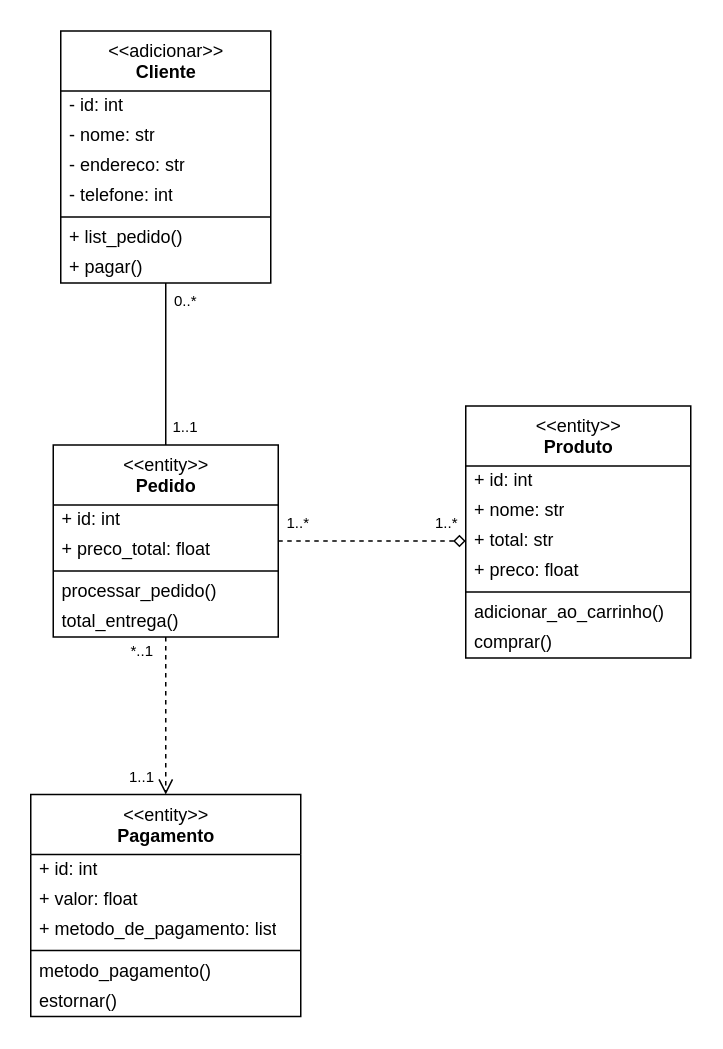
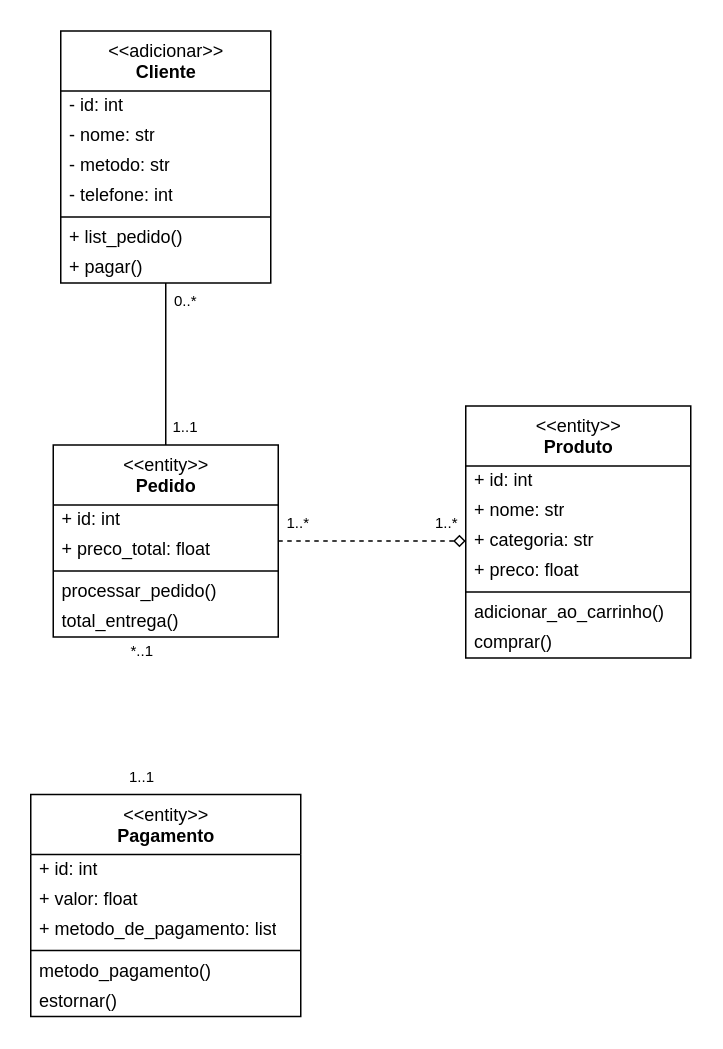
node "- endereco: str": label "- endereco: str" -> "- metodo: str"
node "+ total: str": label "+ total: str" -> "+ categoria: str"
edge "total_entrega()" -> "<<entity>> Pagamento": removed
